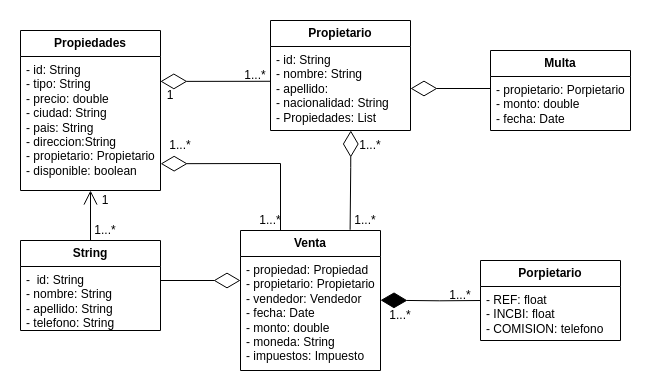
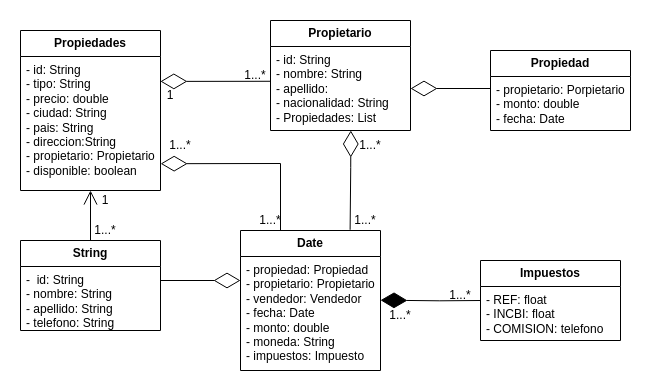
node "Multa": label "Multa" -> "Propiedad"
node "Venta": label "Venta" -> "Date"
node "Porpietario": label "Porpietario" -> "Impuestos"
